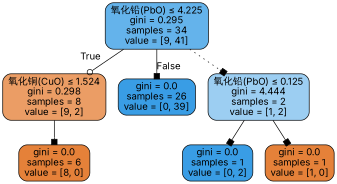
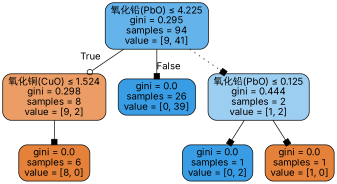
node "氧化铅(PbO) ≤ 4.225": text "samples = 34" -> "samples = 94"
node "氧化铅(PbO) ≤ 0.125": text "gini = 4.444" -> "gini = 0.444"
